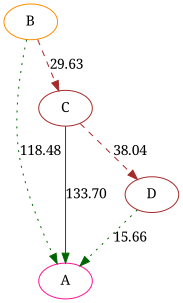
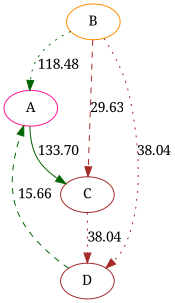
edge "C" -> "D": style dashed -> dotted
edge "B" -> "D": added, label "38.04"
edge "C" -> "A": reversed
edge "D" -> "A": style dotted -> dashed
